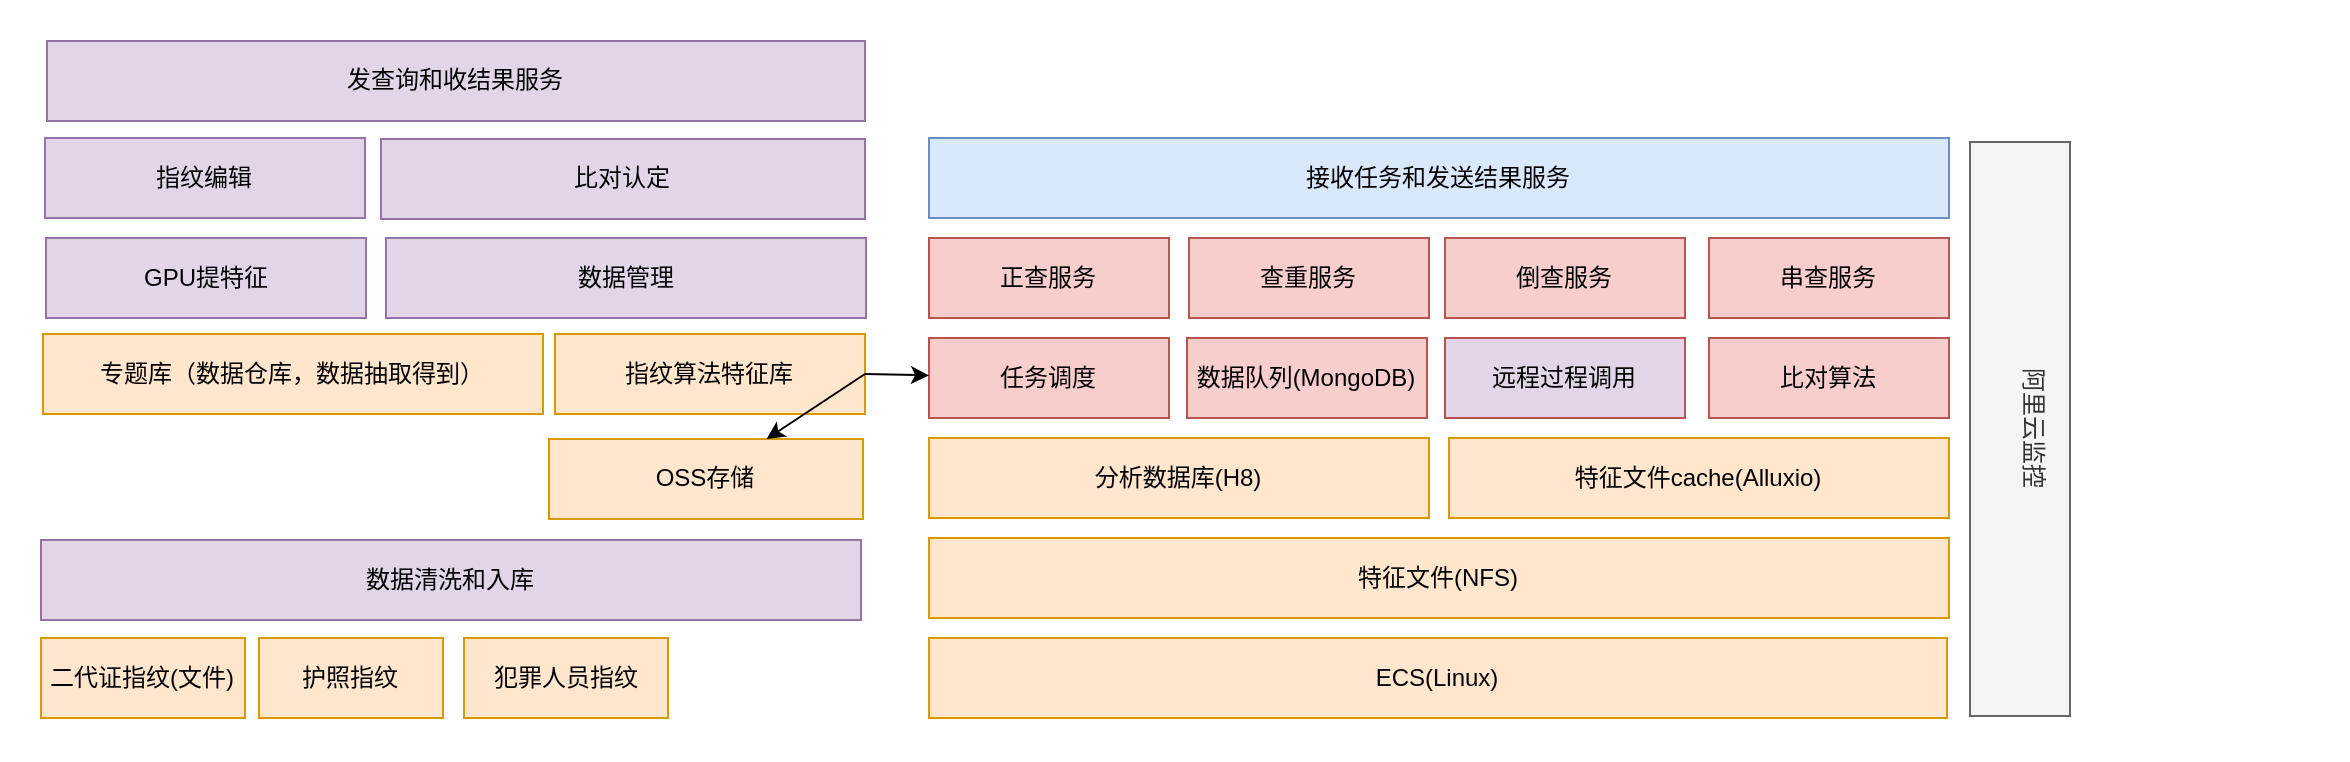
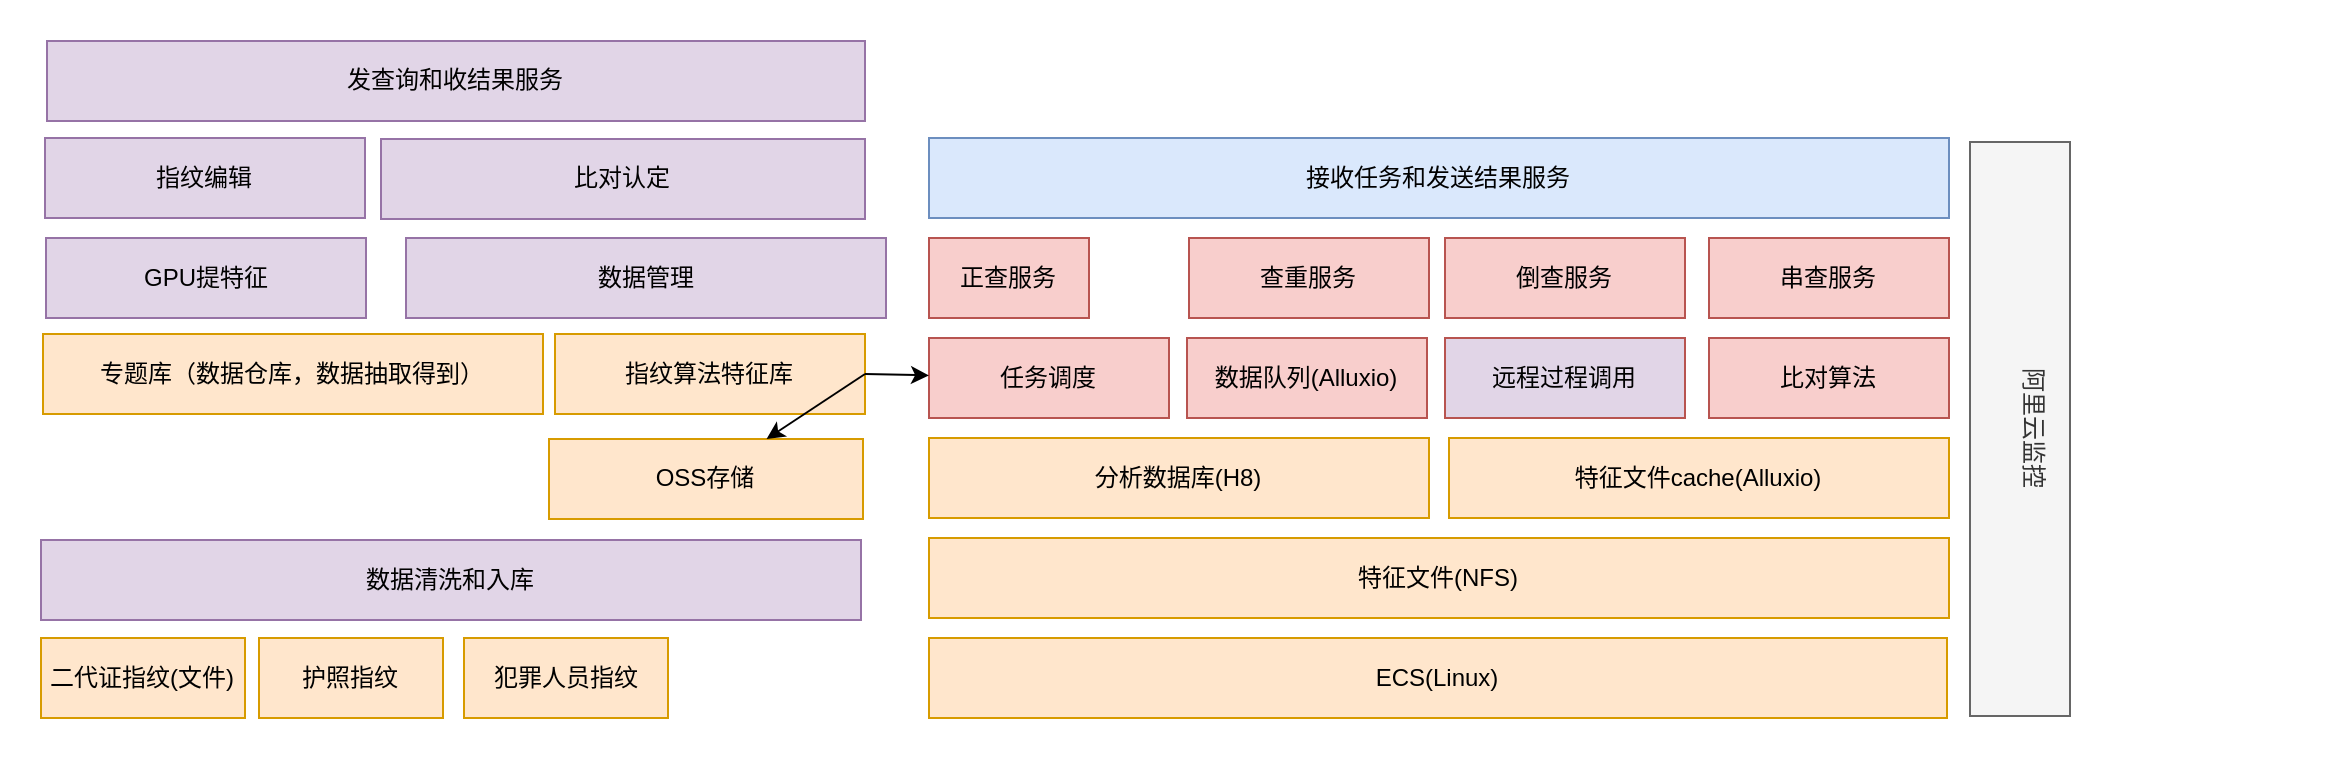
node "数据管理": moved (626, 278) -> (646, 278)
node "正查服务": size 240x80 -> 160x80
node "数据队列(MongoDB)": label "数据队列(MongoDB)" -> "数据队列(Alluxio)"
